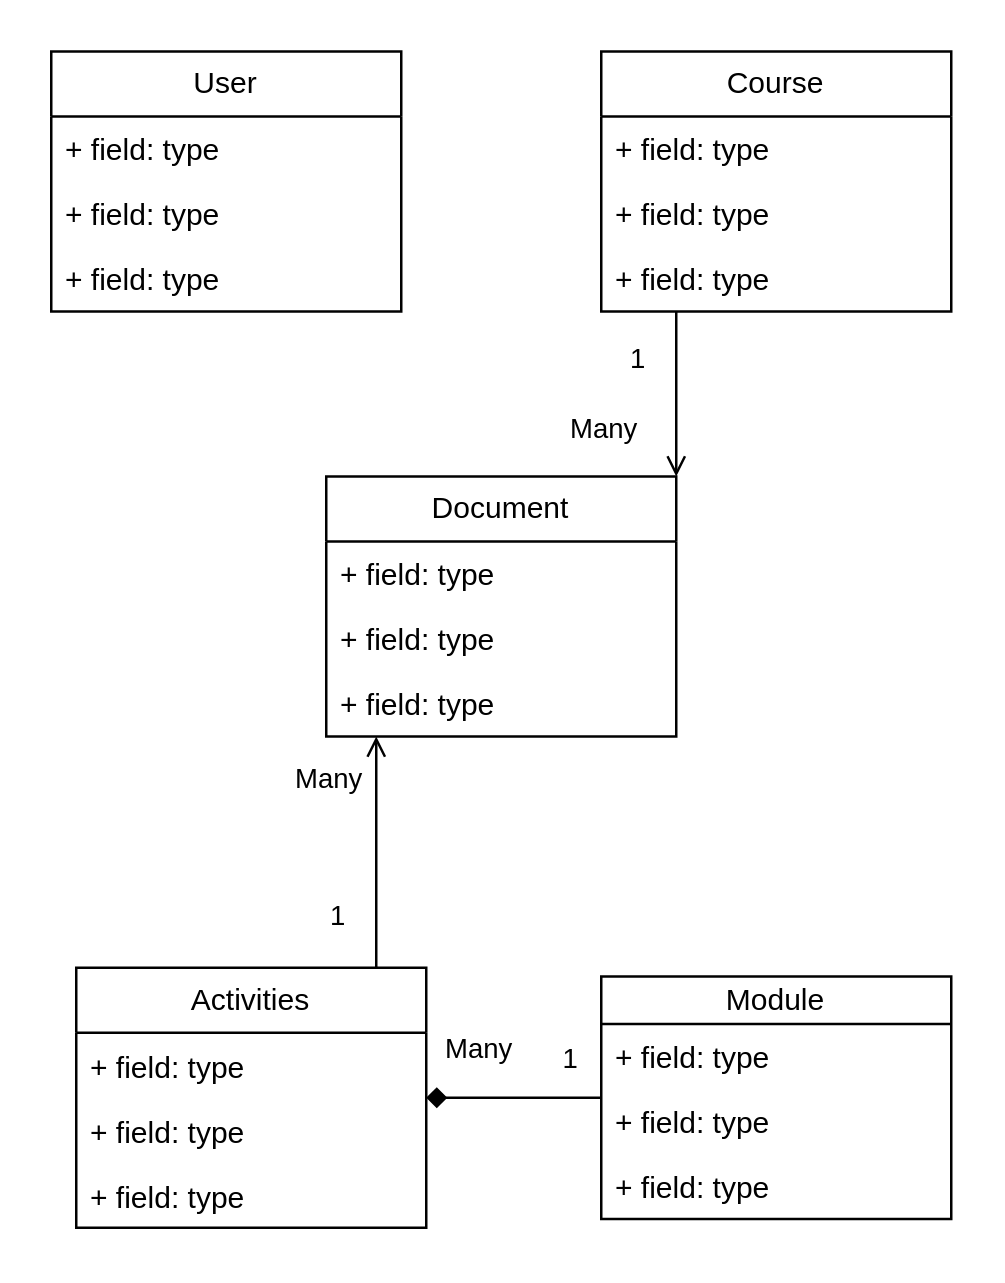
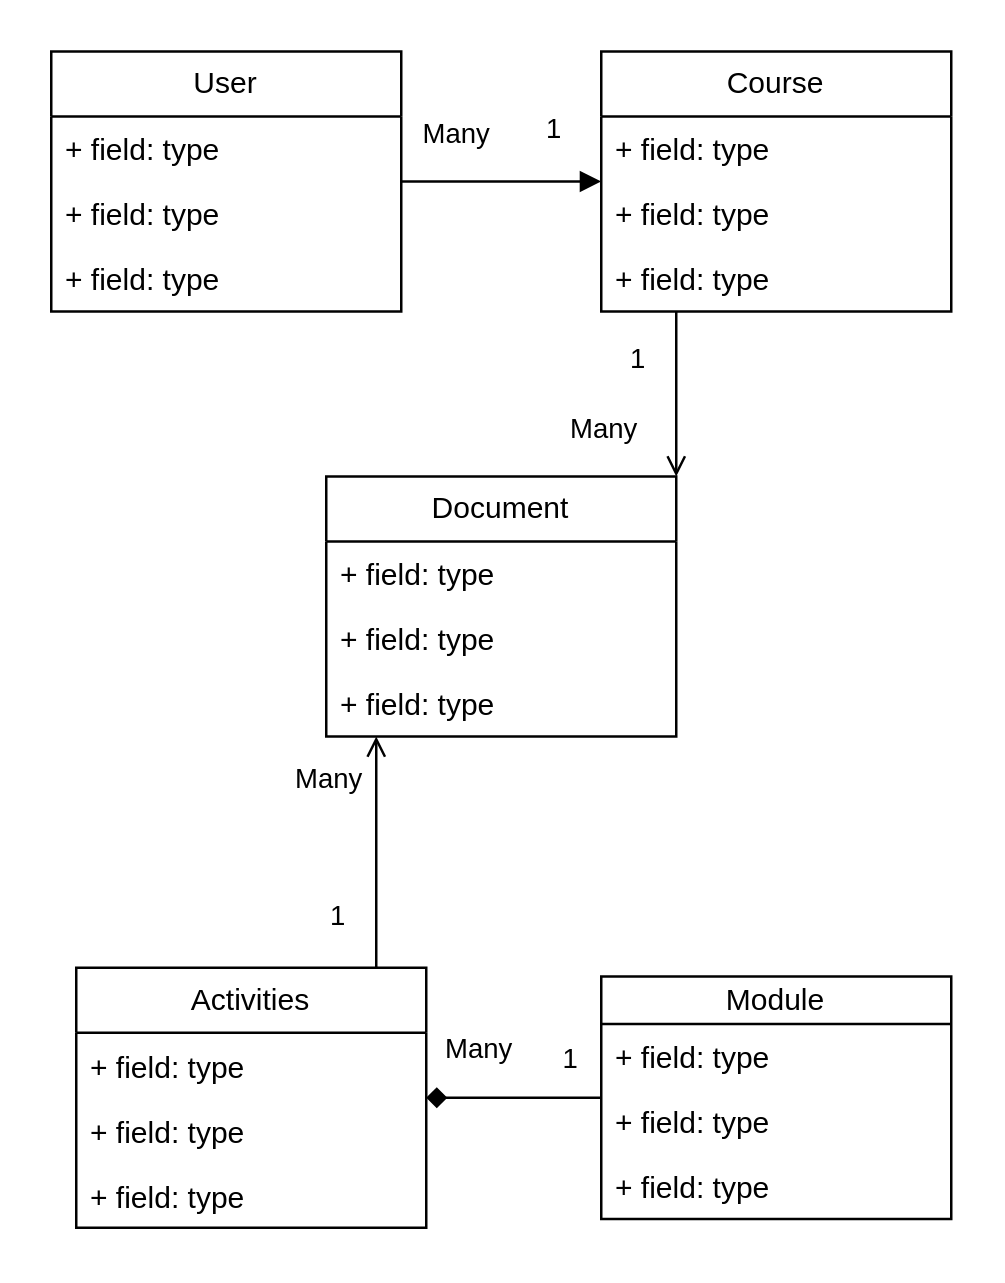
edge "User" -> "Course": added, labels "Many", "1"
